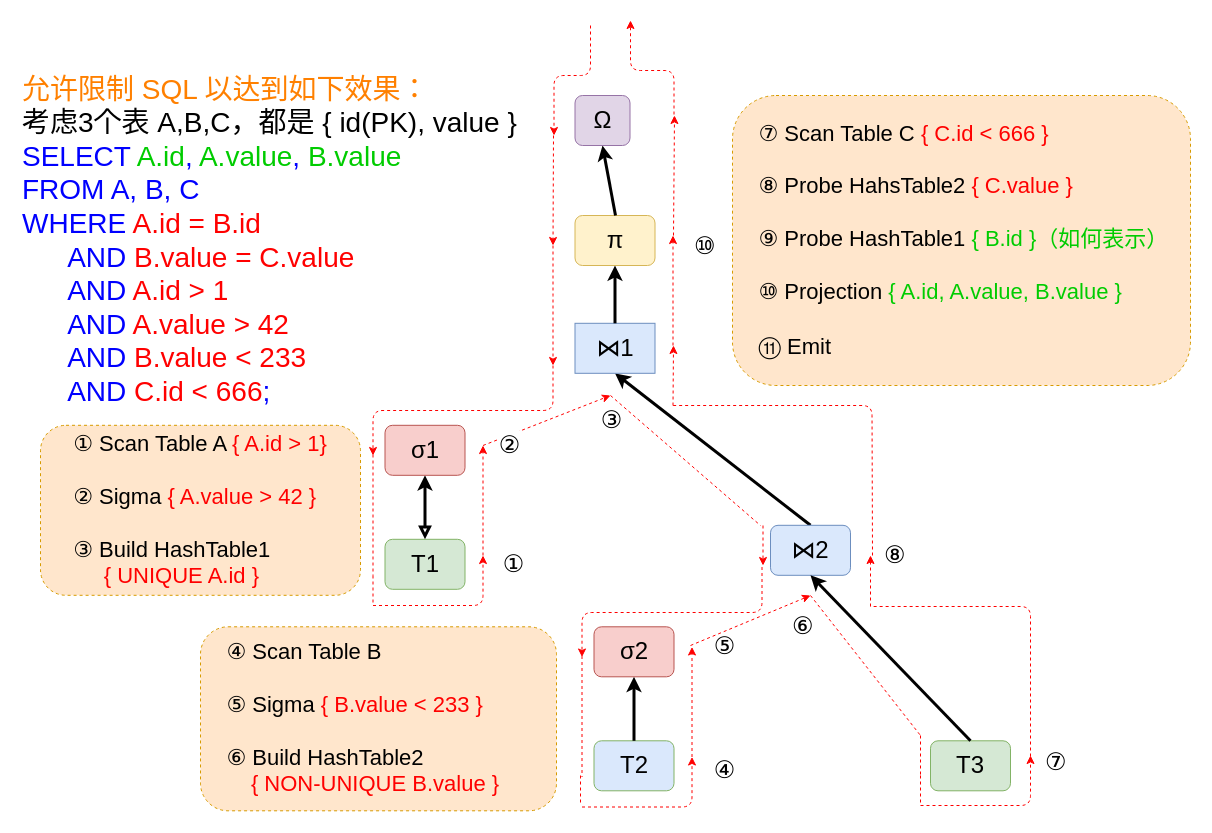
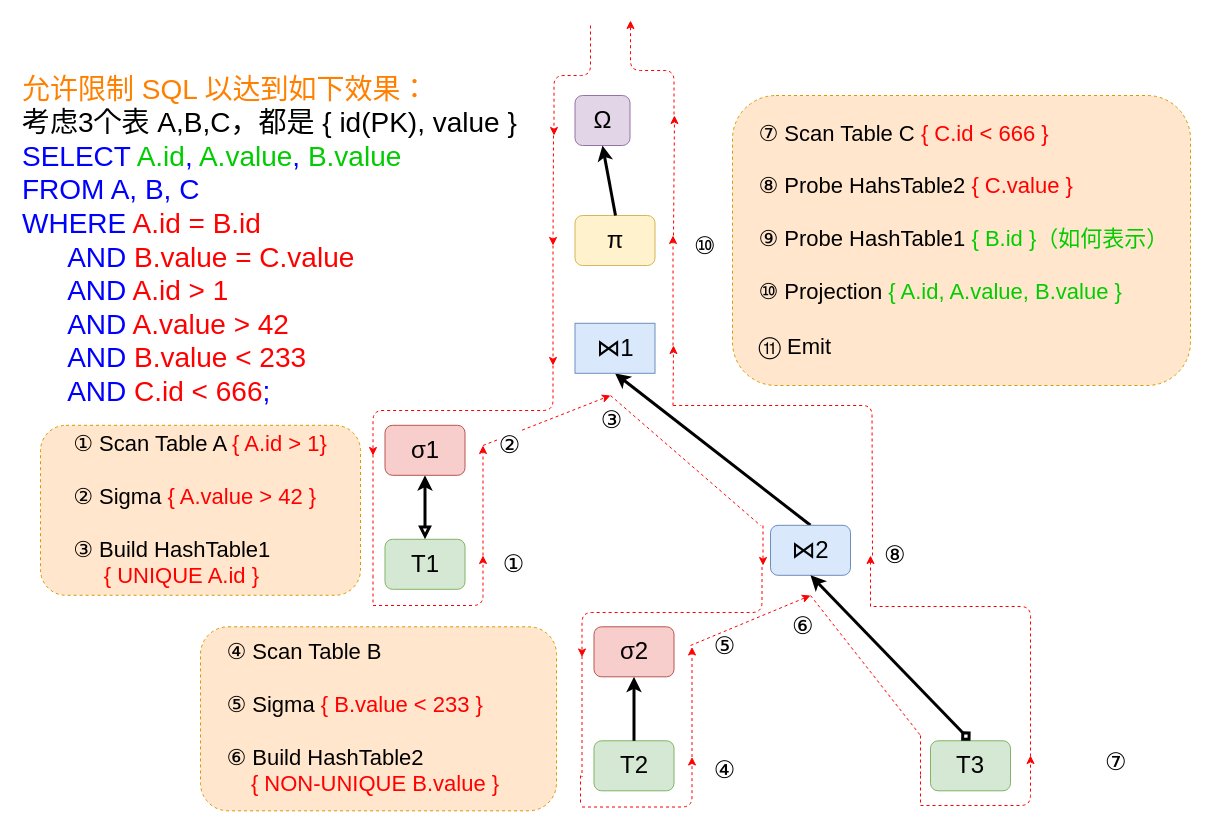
edge "⋈1" -> "π": removed
edge "T3" -> "⋈2": arrowhead none -> diamond
node "⑦": moved (1063, 756) -> (1123, 756)
node "T2": fillcolor #dae8fc -> #d5e8d4
